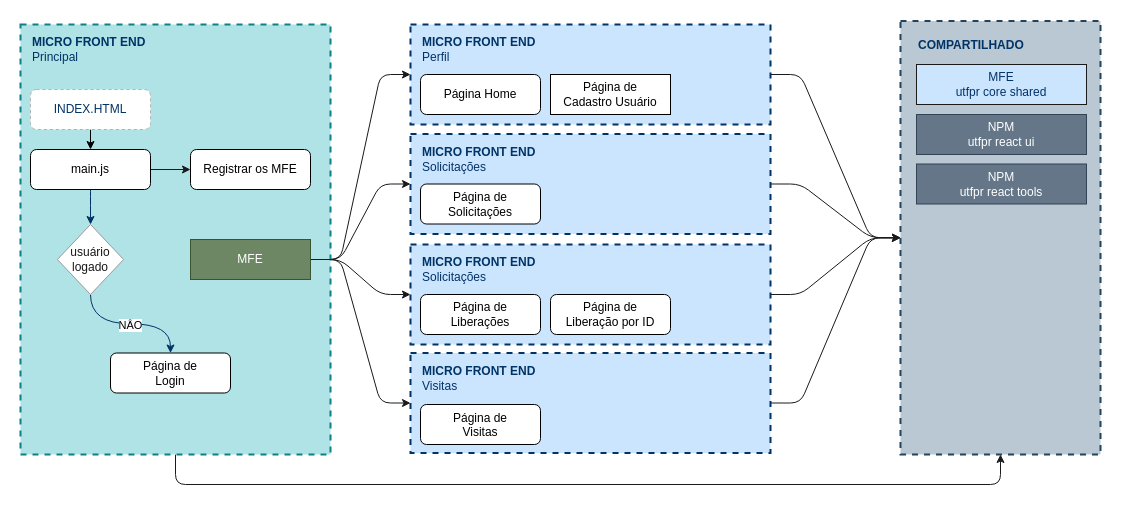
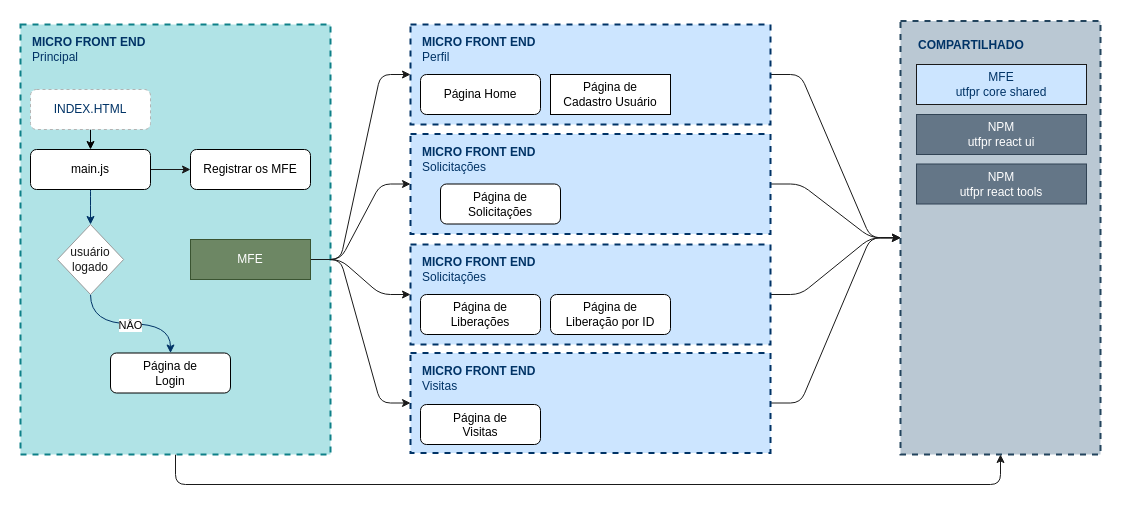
node "Página de Solicitações": moved (481, 204) -> (501, 204)
